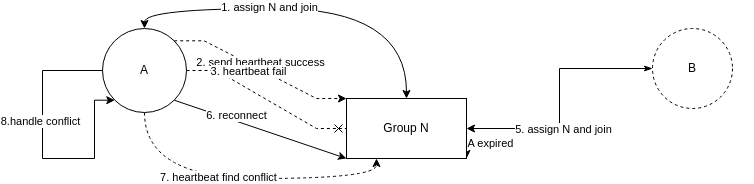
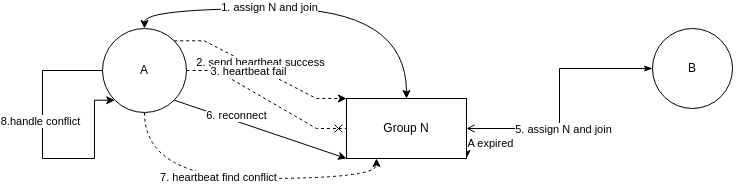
node "B": style dashed -> solid
edge "B" -- "Group N": arrowhead classic -> open
